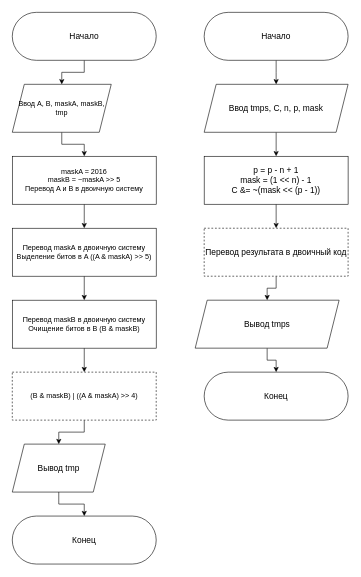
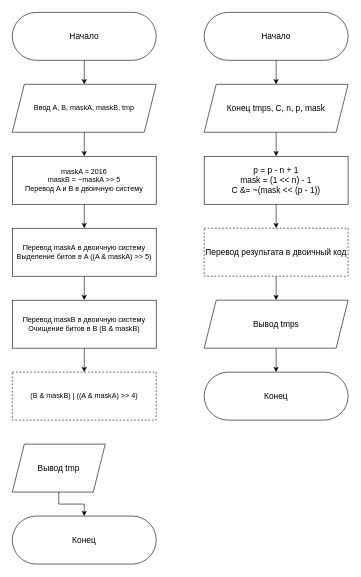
node "Ввод A, B, maskA, maskB, tmp": size 99x48 -> 144x48
node "Ввод tmps, C, n, p, mask": label "Ввод tmps, C, n, p, mask" -> "Конец tmps, C, n, p, mask"
node "Вывод tmps": moved (267, 324) -> (276, 324)
edge "(B & maskB) | ((A & maskA) >> 4)" -> "Вывод tmp": removed
